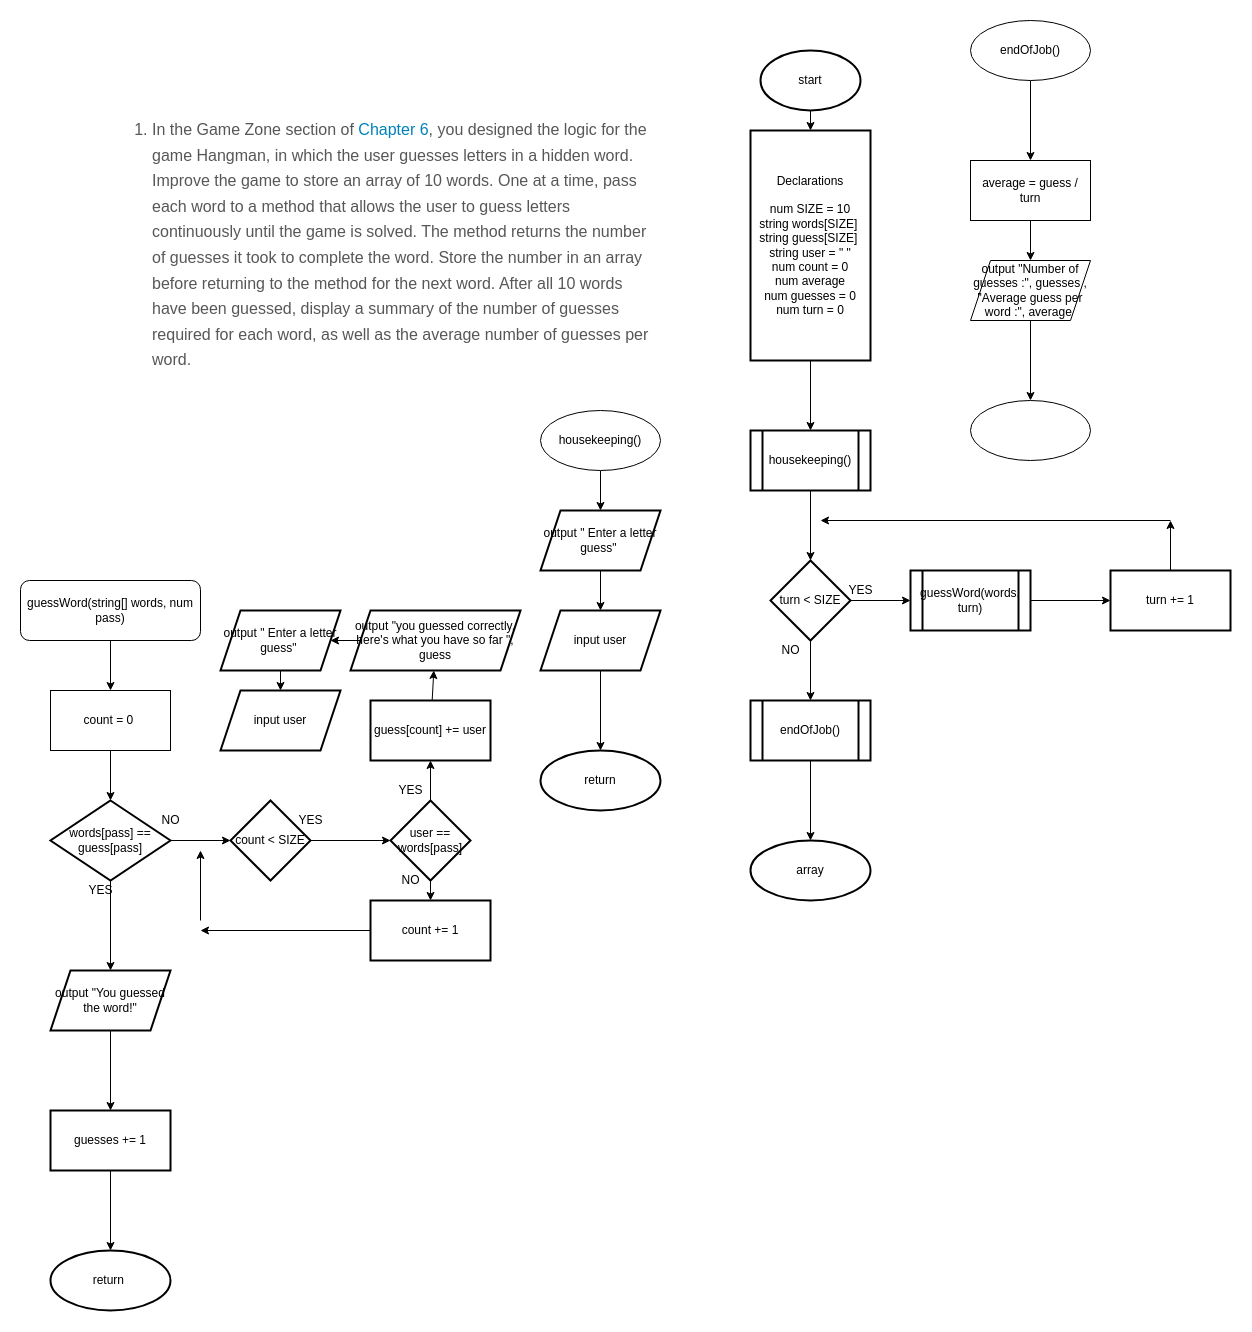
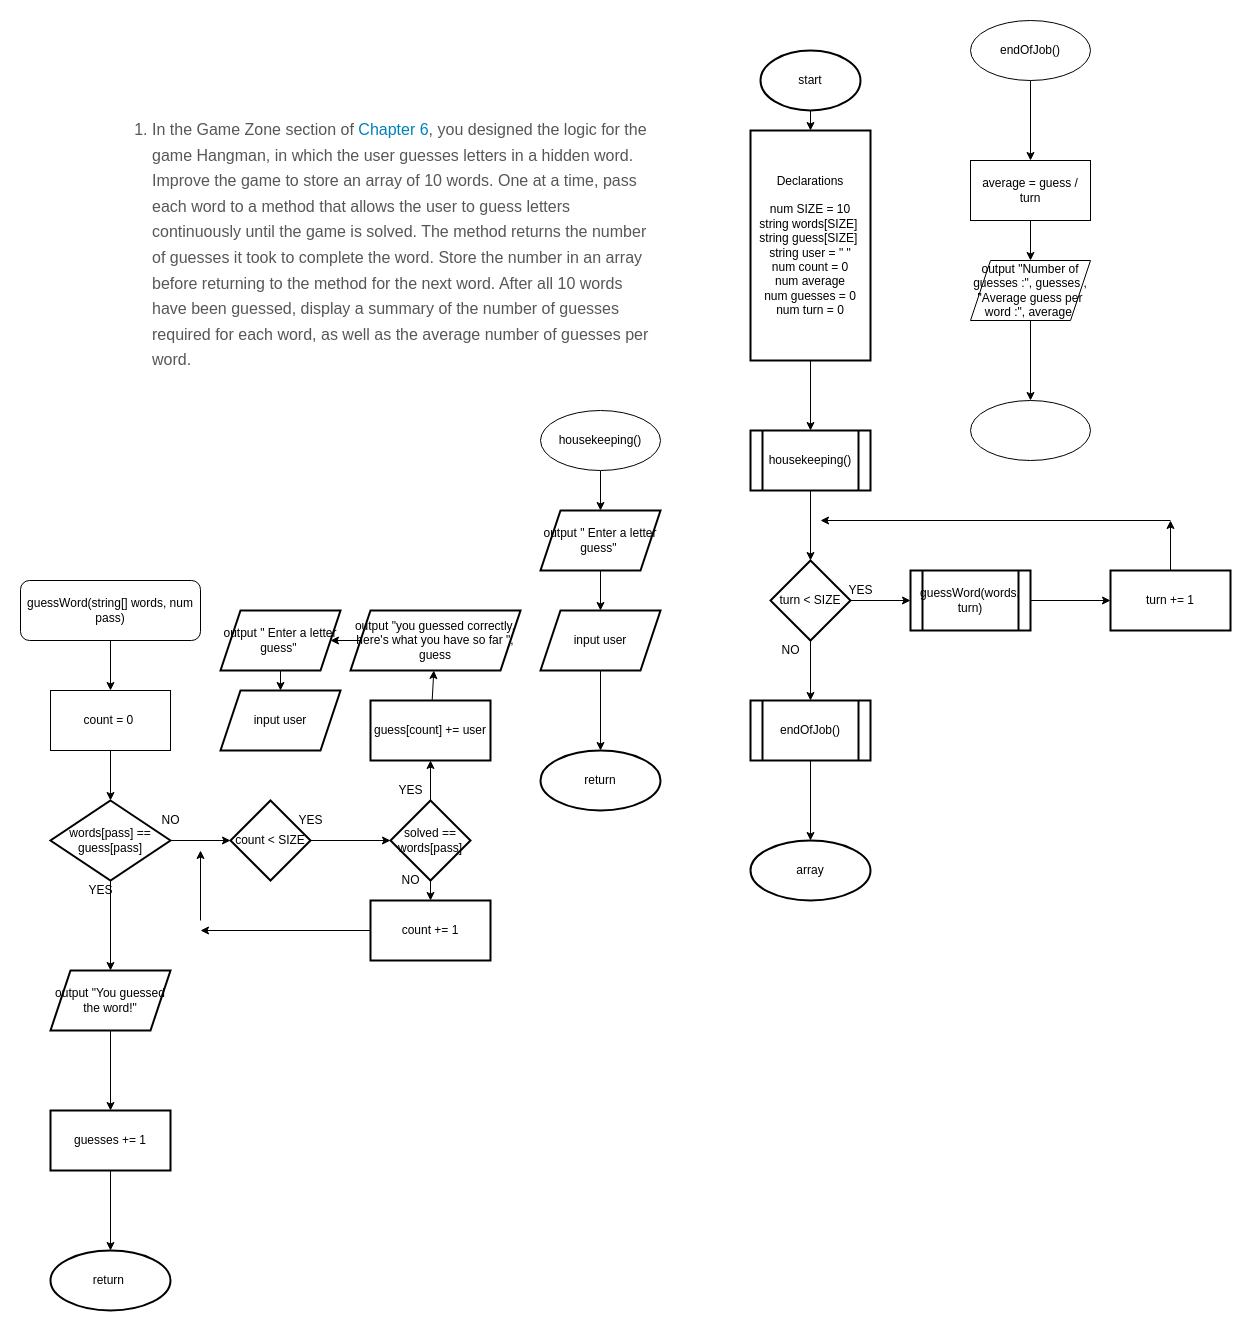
node "user == words[pass]": label "user == words[pass]" -> "solved == words[pass]"
